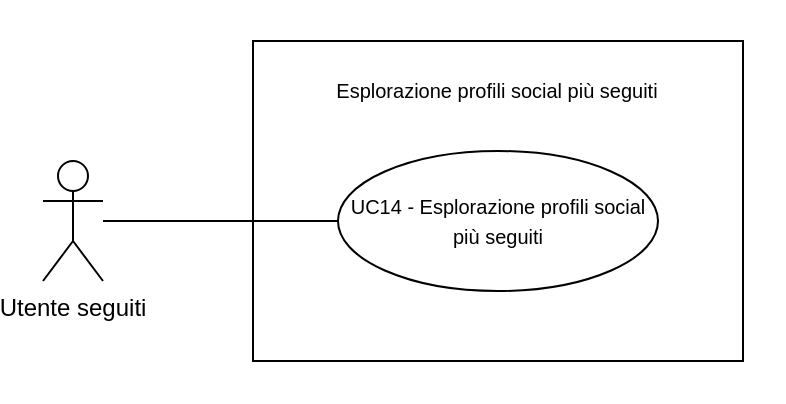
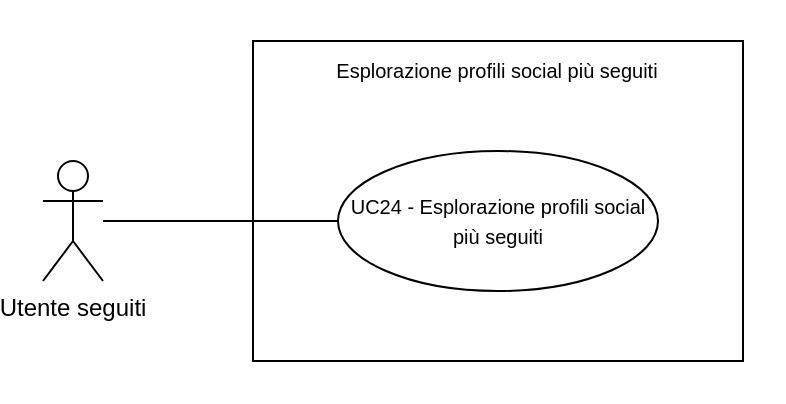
node "Esplorazione profili social più seguiti": moved (498, 91) -> (498, 71)
node "UC14 - Esplorazione profili social più seguiti": label "UC14 - Esplorazione profili social più seguiti" -> "UC24 - Esplorazione profili social più seguiti"
